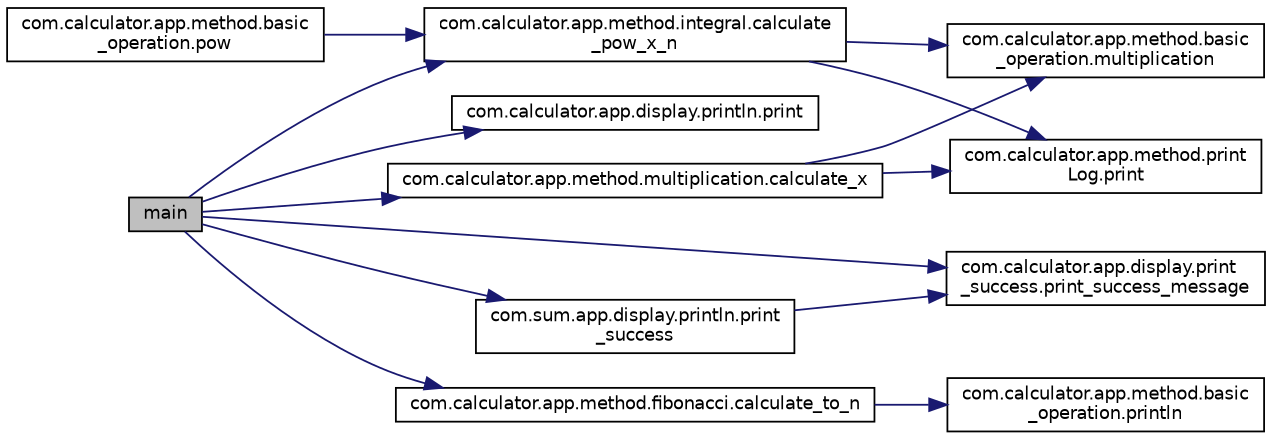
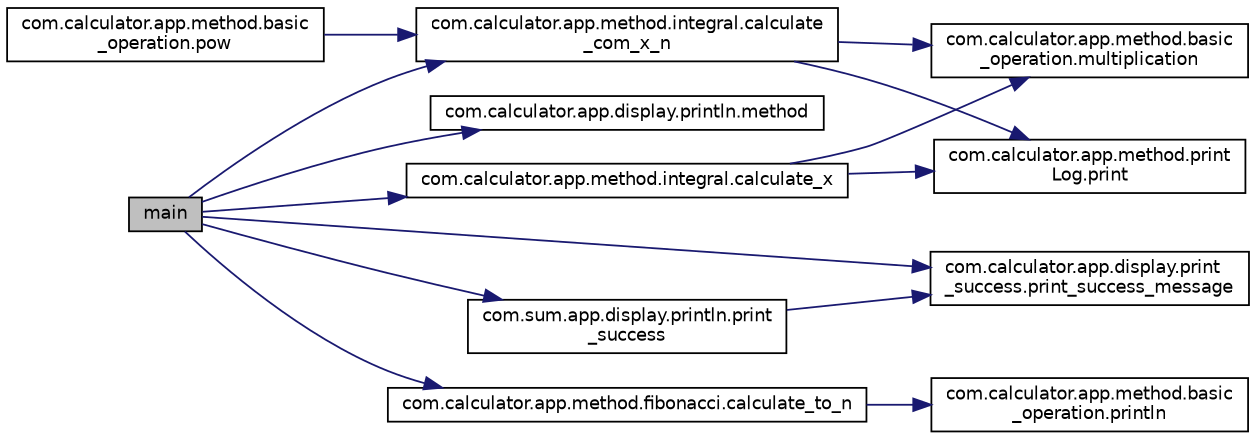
node "com.calculator.app.method.integral.calculate _pow_x_n": label "com.calculator.app.method.integral.calculate _pow_x_n" -> "com.calculator.app.method.integral.calculate _com_x_n"
node "com.calculator.app.display.println.print": label "com.calculator.app.display.println.print" -> "com.calculator.app.display.println.method"
node "com.calculator.app.method.multiplication.calculate_x": label "com.calculator.app.method.multiplication.calculate_x" -> "com.calculator.app.method.integral.calculate_x"
